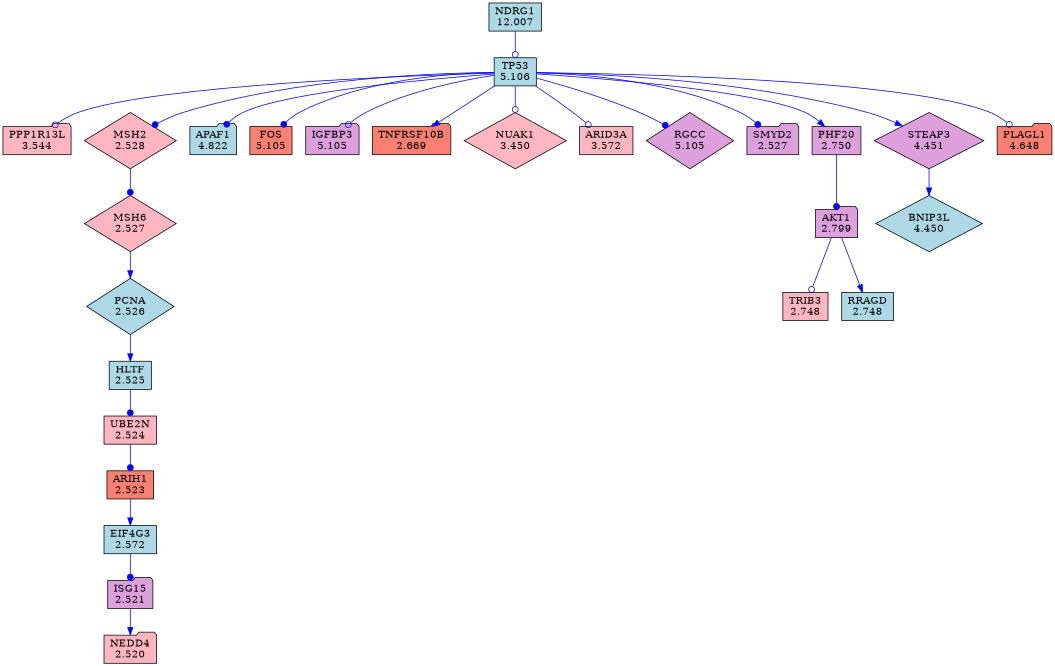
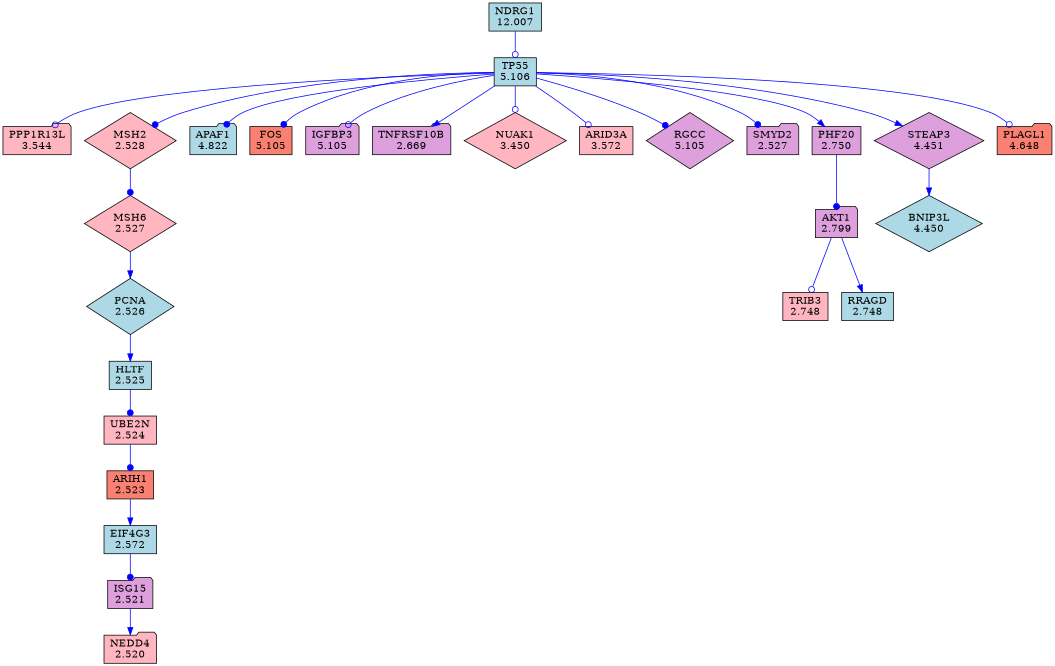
node "TP53 5.106": label "TP53 5.106" -> "TP55 5.106"
node "TNFRSF10B 2.669": fillcolor salmon -> plum
